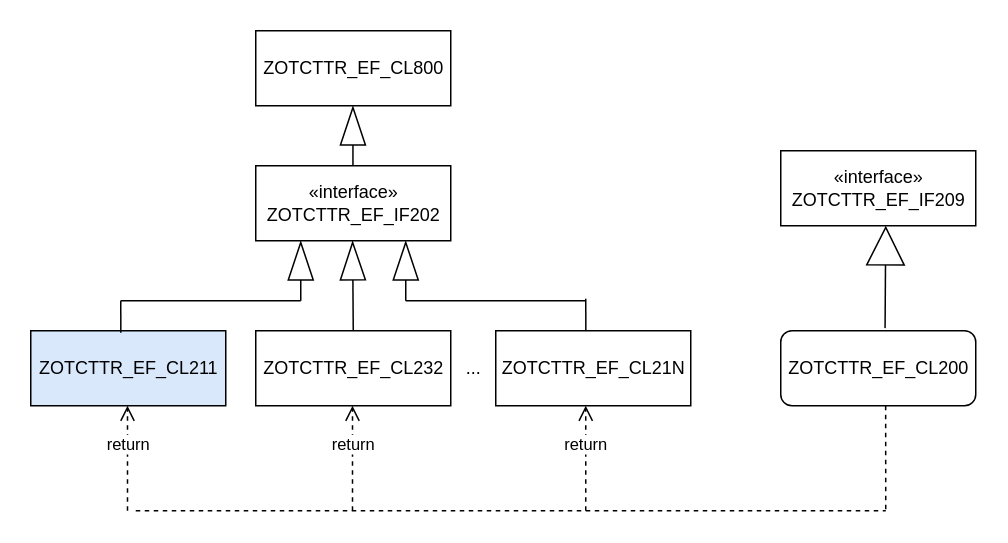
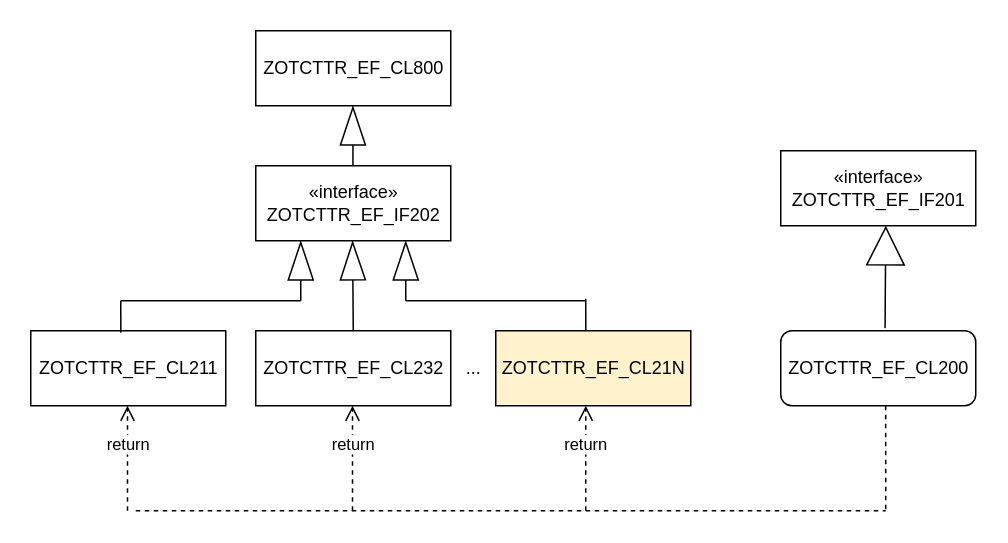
node "«interface» ZOTCTTR_EF_IF209": label "«interface» ZOTCTTR_EF_IF209" -> "«interface» ZOTCTTR_EF_IF201"
node "ZOTCTTR_EF_CL211": fillcolor #dae8fc -> #ffffff
node "ZOTCTTR_EF_CL21N": fillcolor #ffffff -> #fff2cc
